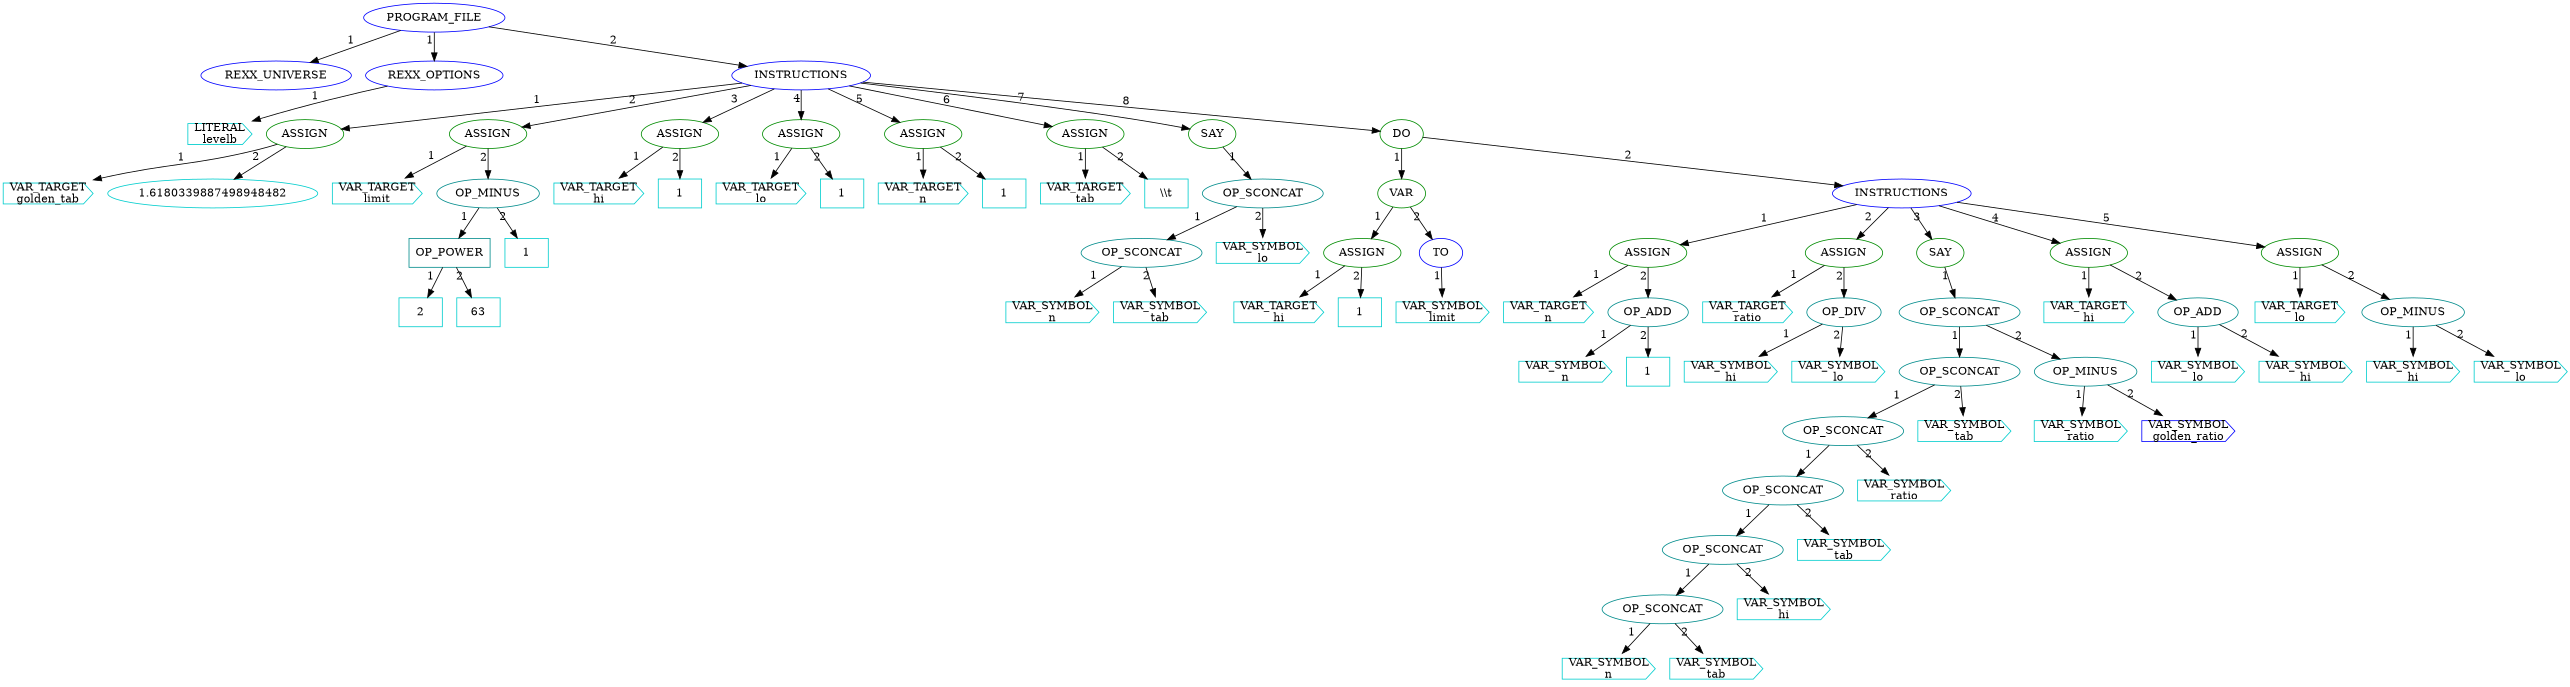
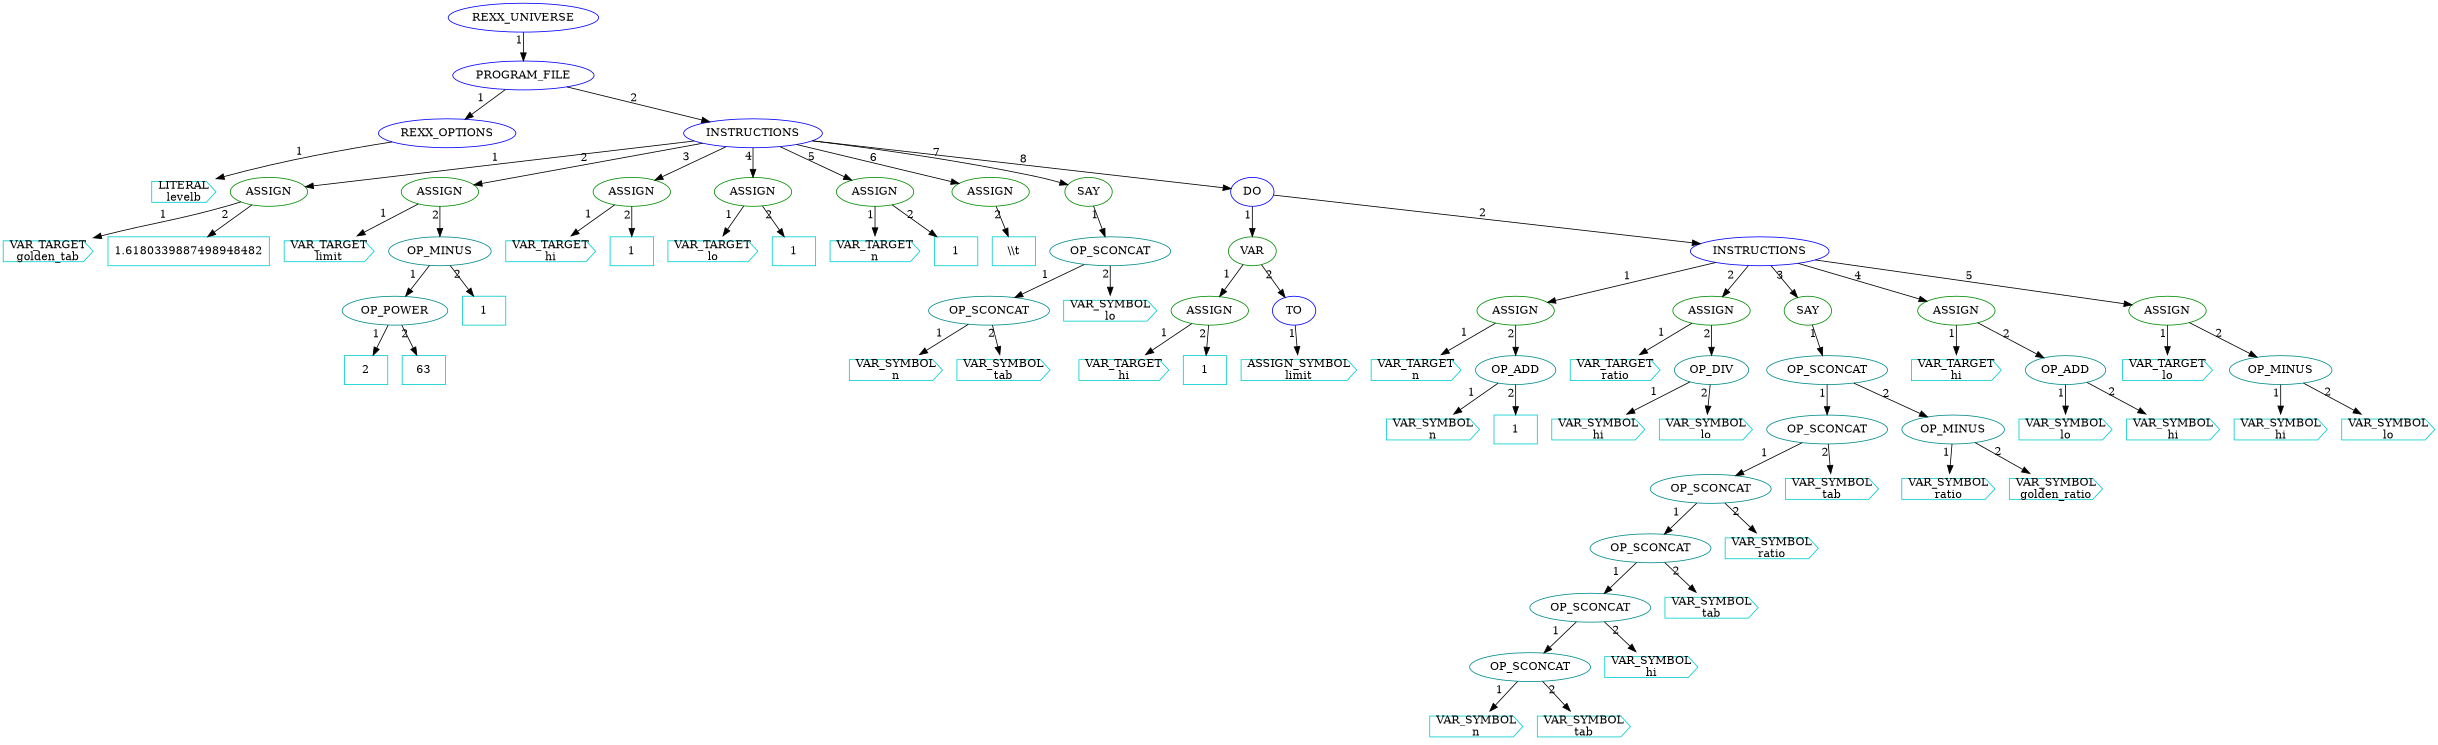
edge "PROGRAM_FILE" -> "REXX_UNIVERSE": reversed
node "DO": color green4 -> blue
node "1.6180339887498948482": shape ellipse -> box
node "VAR_TARGET tab": removed
node "OP_POWER": shape box -> ellipse
node "VAR_SYMBOL limit": label "VAR_SYMBOL limit" -> "ASSIGN_SYMBOL limit"
node "VAR_SYMBOL golden_ratio": color blue -> cyan3
